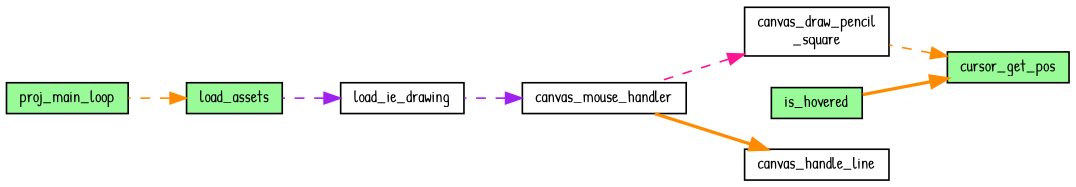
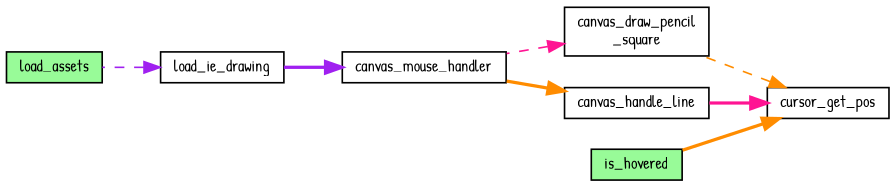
node "cursor_get_pos": fillcolor palegreen -> white
node "proj_main_loop": removed
edge "load_ie_drawing" -> "canvas_mouse_handler": style dashed -> bold
edge "canvas_handle_line" -> "cursor_get_pos": added
